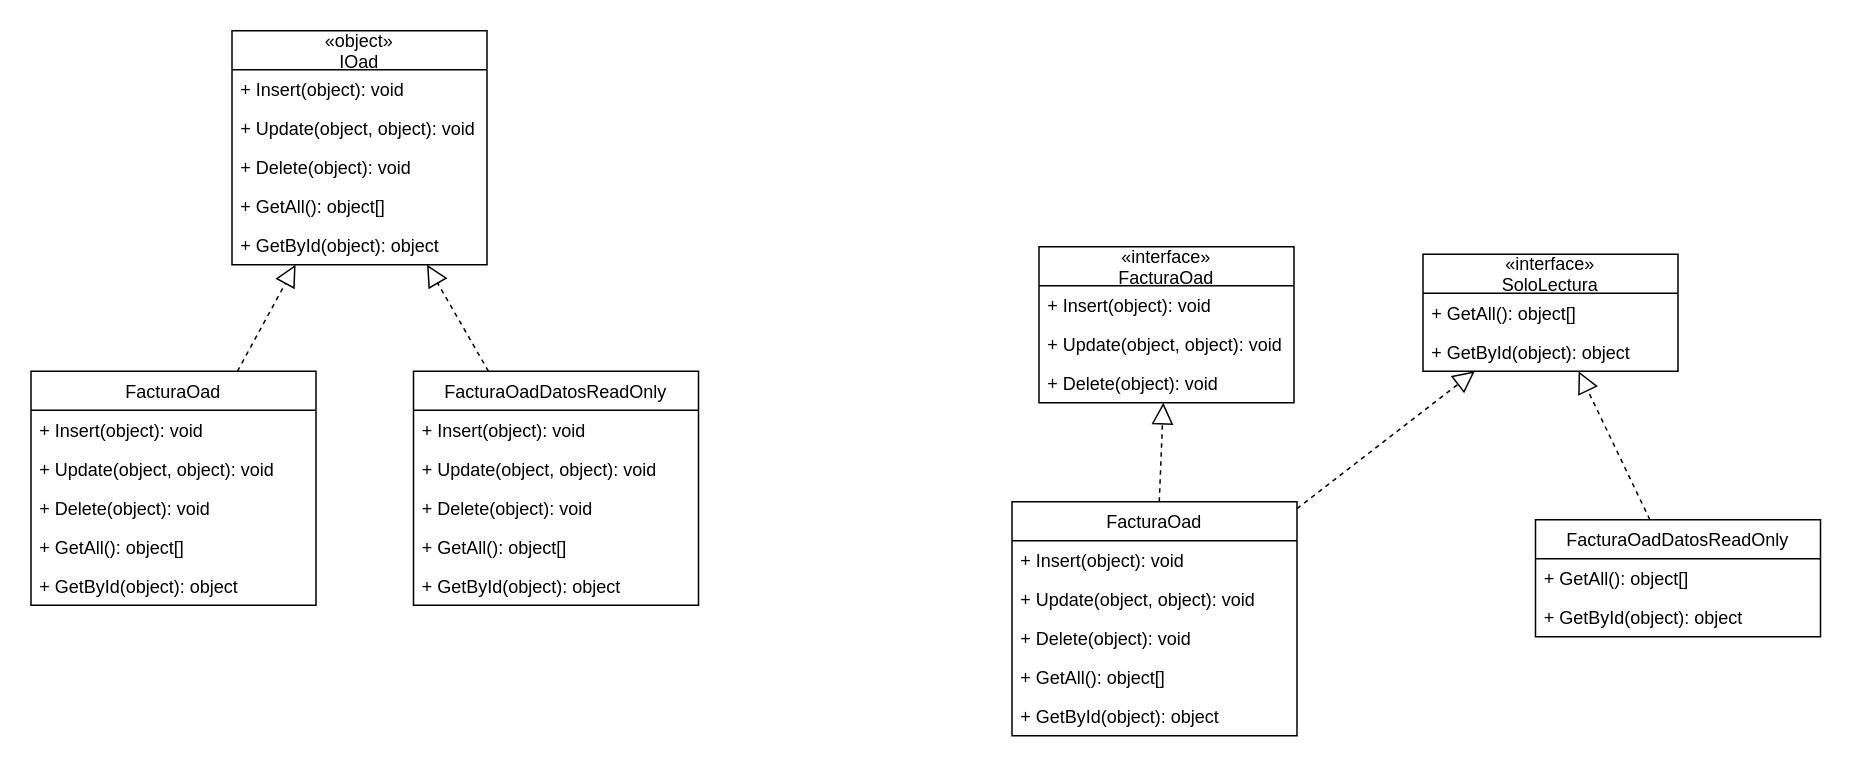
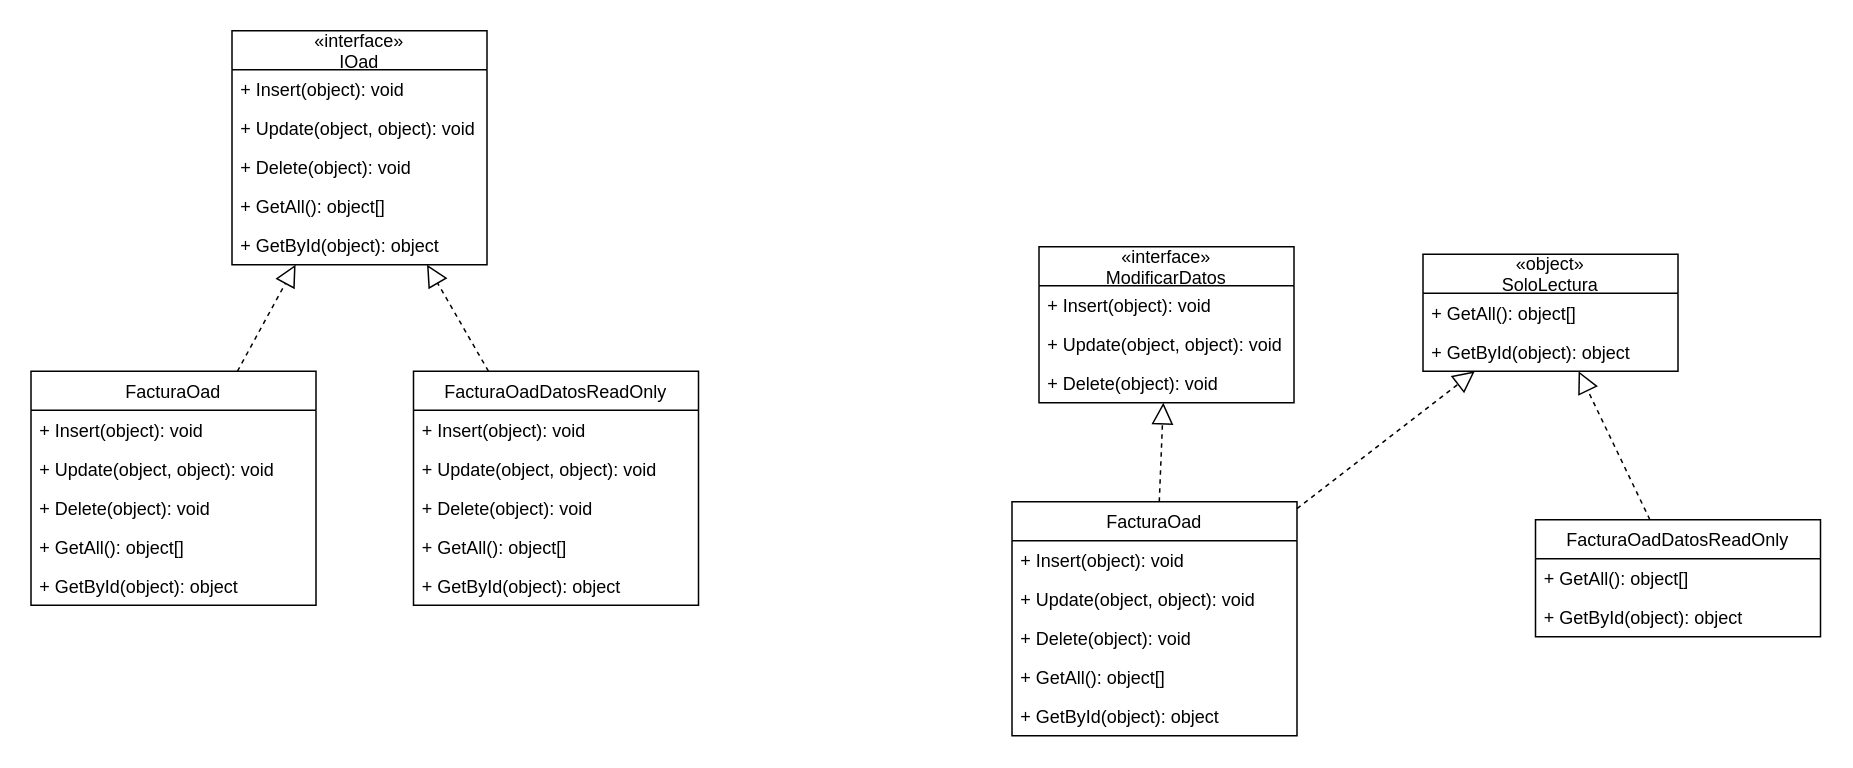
node "«object» IOad": label "«object» IOad" -> "«interface» IOad"
node "«interface» FacturaOad": label "«interface» FacturaOad" -> "«interface» ModificarDatos"
node "«interface» SoloLectura": label "«interface» SoloLectura" -> "«object» SoloLectura"
